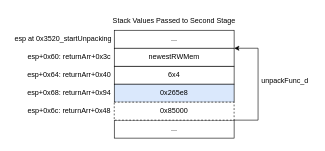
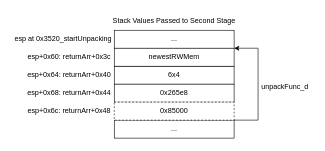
node "unpackFunc_d": moved (285, 81) -> (285, 87)
node "esp+0x68: returnArr+0x94": label "esp+0x68: returnArr+0x94" -> "esp+0x68: returnArr+0x44"
node "0x265e8": fillcolor #dae8fc -> #ffffff
